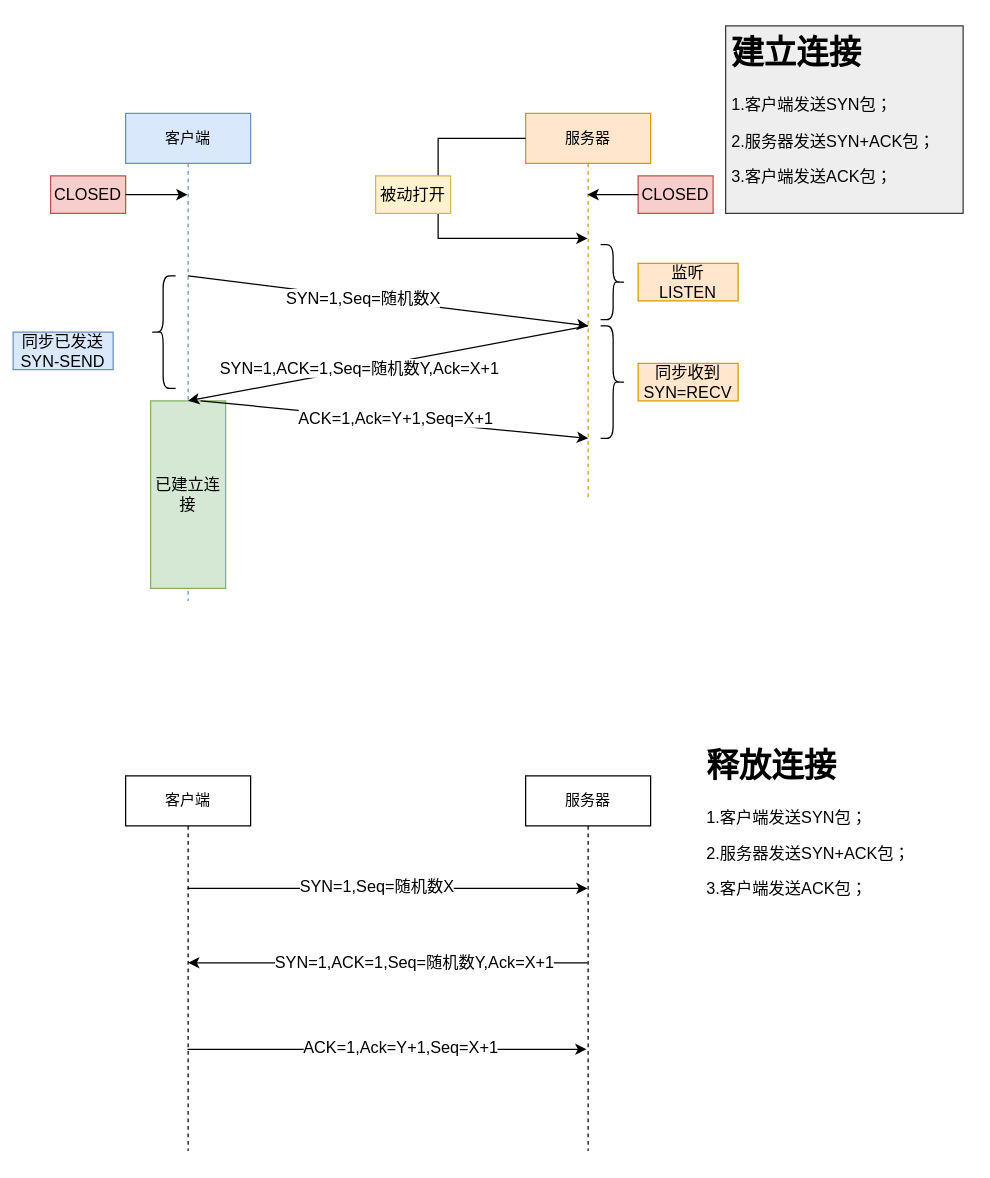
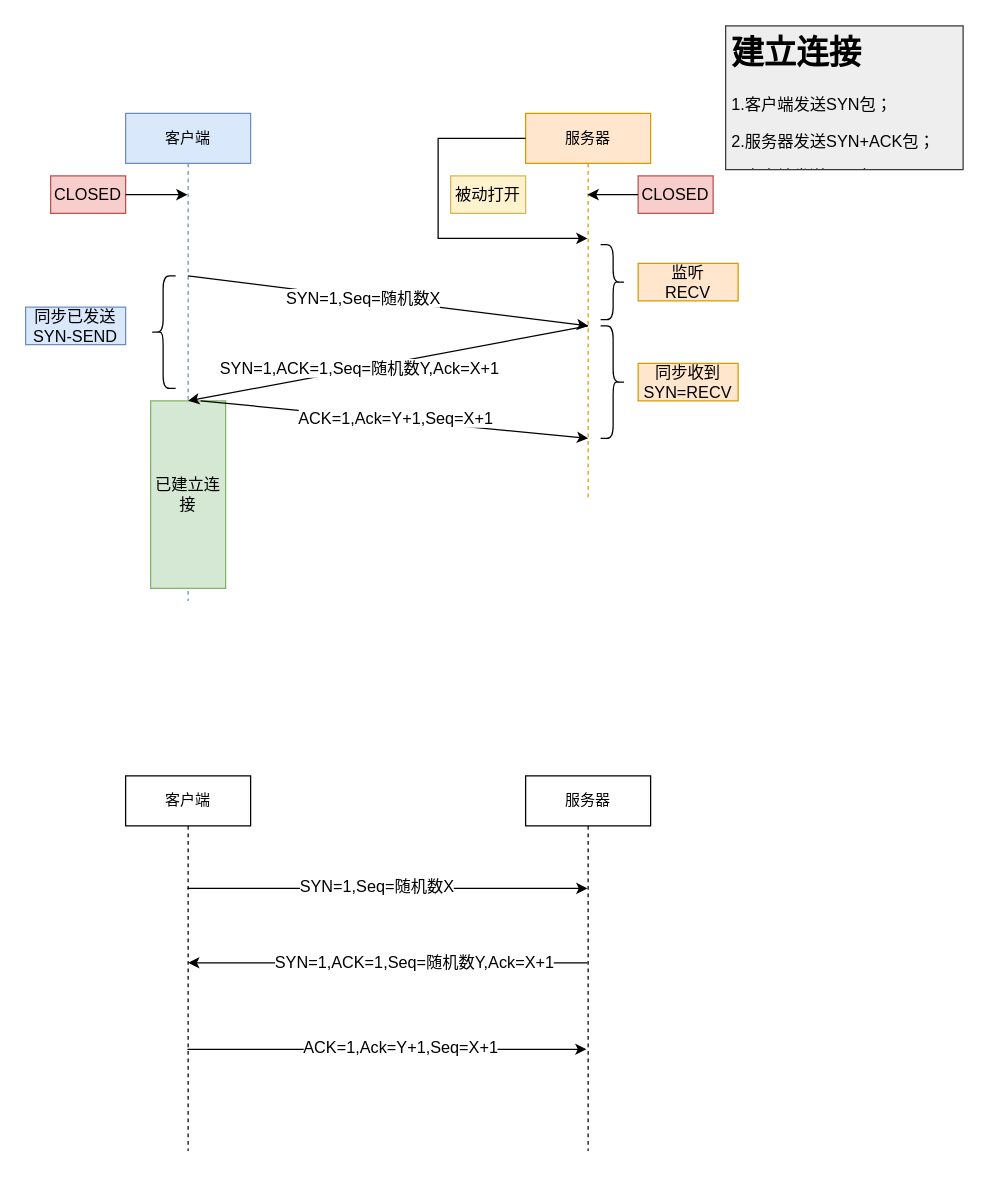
node "建立连接1.客户端发送SYN包； 2.服务器发送SYN+ACK包； 3.客户端发送ACK包；": size 238x188 -> 238x144
node "被动打开": moved (413, 194) -> (488, 194)
node "监听 LISTEN": label "监听 LISTEN" -> "监听 RECV"
node "同步已发送 SYN-SEND": moved (63, 351) -> (76, 326)
node "释放连接1.客户端发送SYN包； 2.服务器发送SYN+ACK包； 3.客户端发送ACK包；": removed
